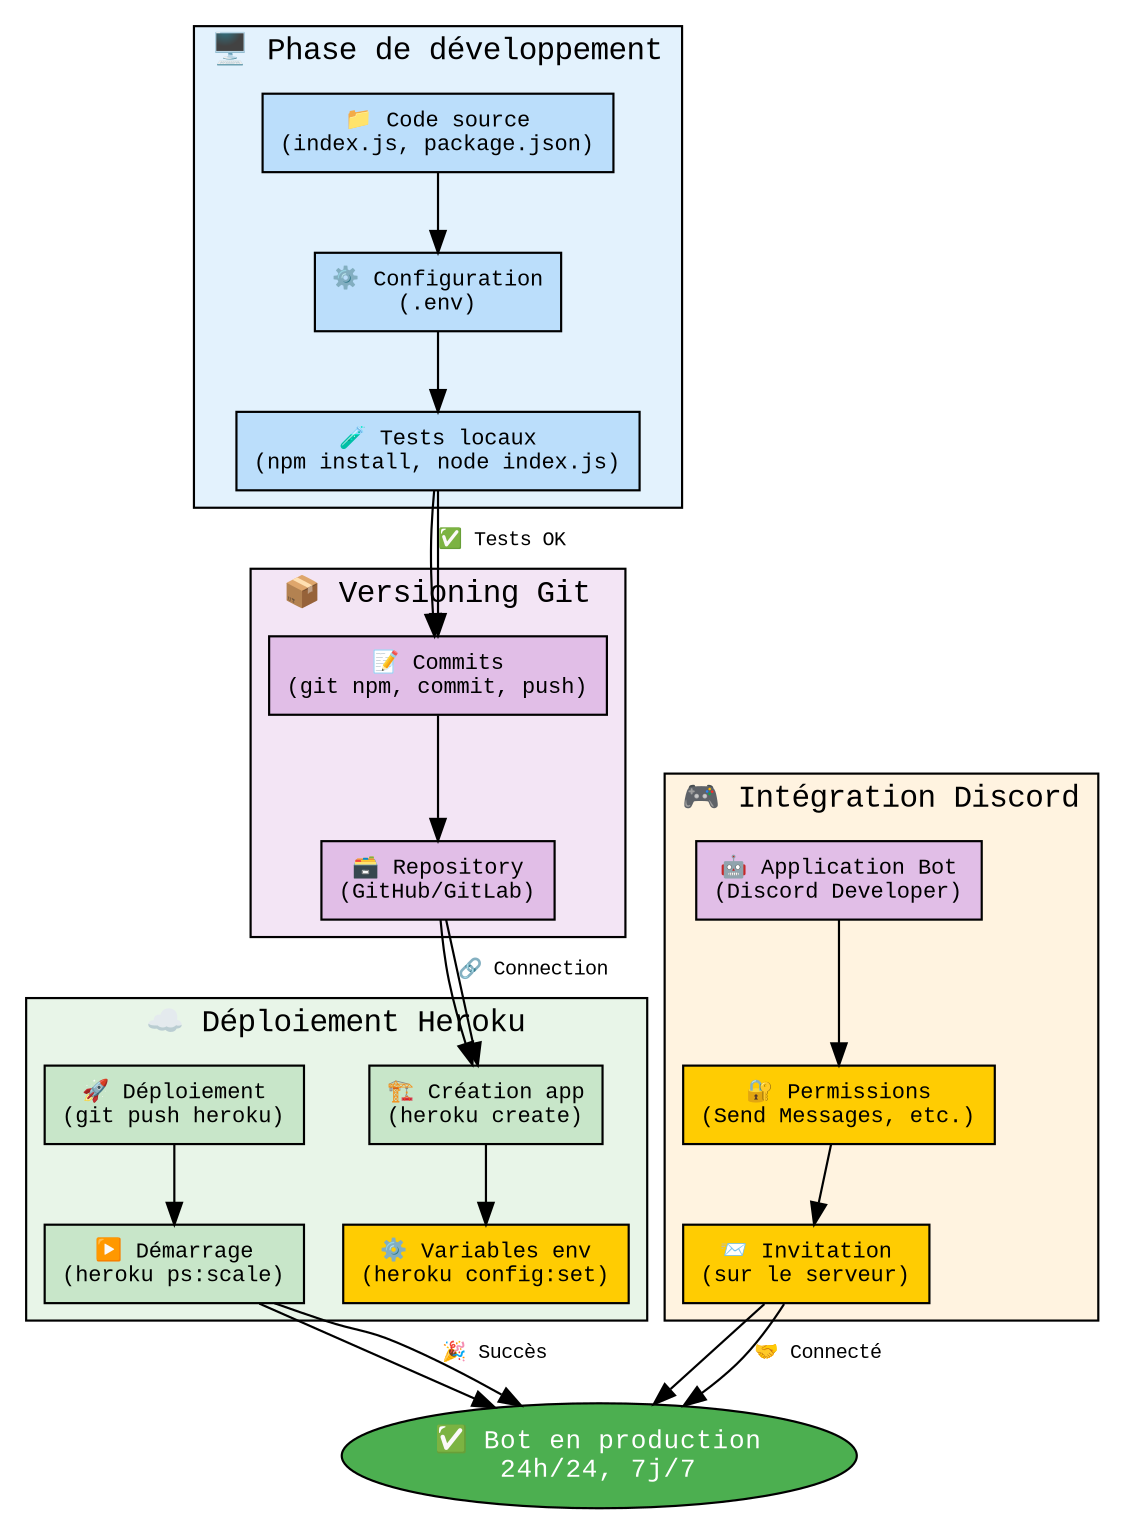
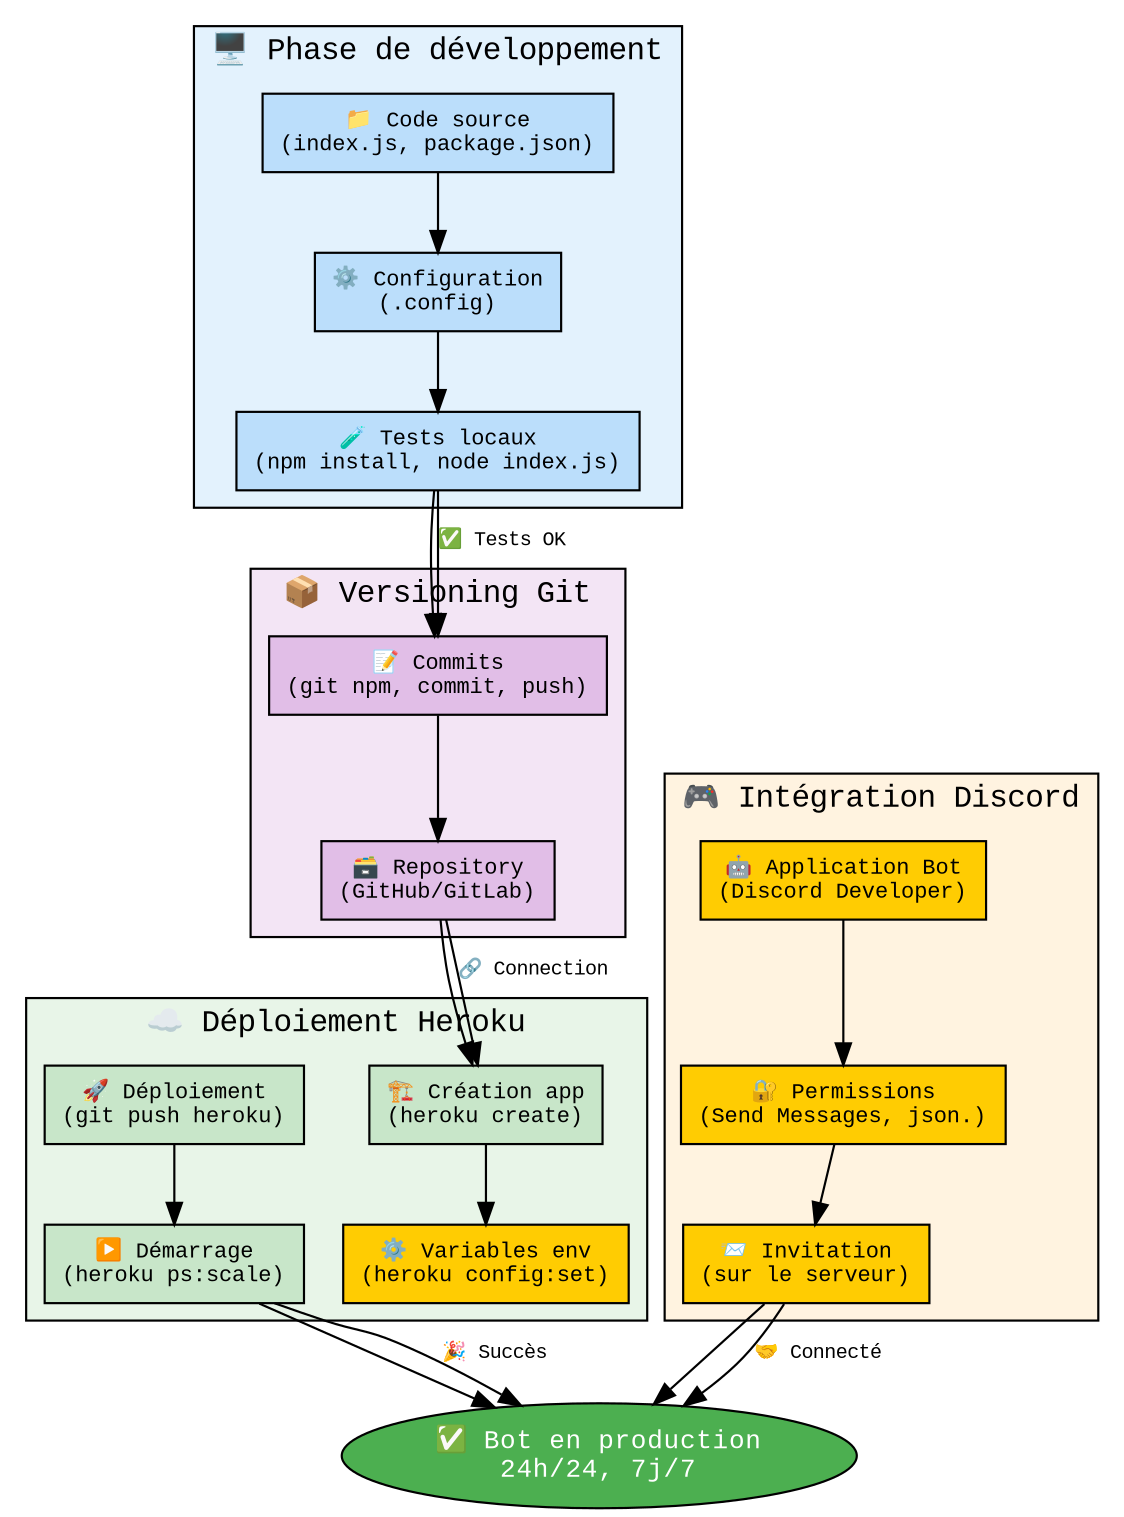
node "⚙️ Configuration (.env)": label "⚙️ Configuration (.env)" -> "⚙️ Configuration (.config)"
node "🤖 Application Bot (Discord Developer)": fillcolor #e1bee7 -> #ffcc02
node "🔐 Permissions (Send Messages, etc.)": label "🔐 Permissions (Send Messages, etc.)" -> "🔐 Permissions (Send Messages, json.)"
